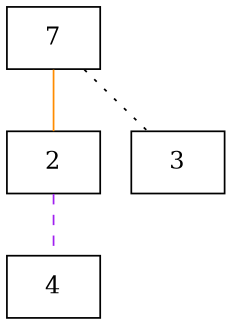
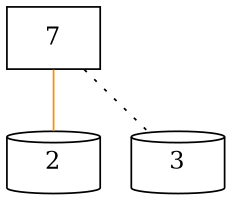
node "2": shape box -> cylinder
node "3": shape box -> cylinder
node "4": removed
